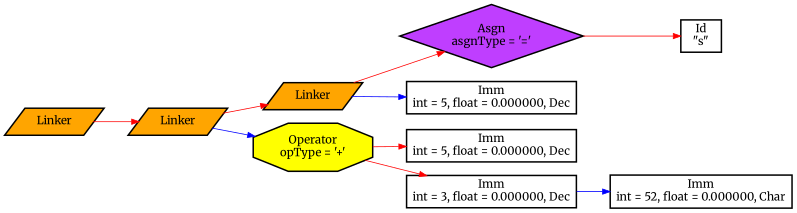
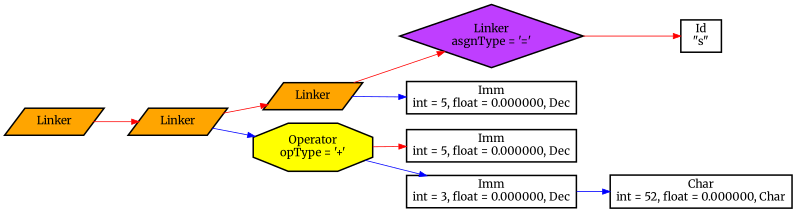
node "Asgn asgnType = '='": label "Asgn asgnType = '='" -> "Linker asgnType = '='"
edge "Operator opType = '+'" -> "Imm int = 3, float = 0.000000, Dec": color red -> blue
node "Imm int = 52, float = 0.000000, Char": label "Imm int = 52, float = 0.000000, Char" -> "Char int = 52, float = 0.000000, Char"
